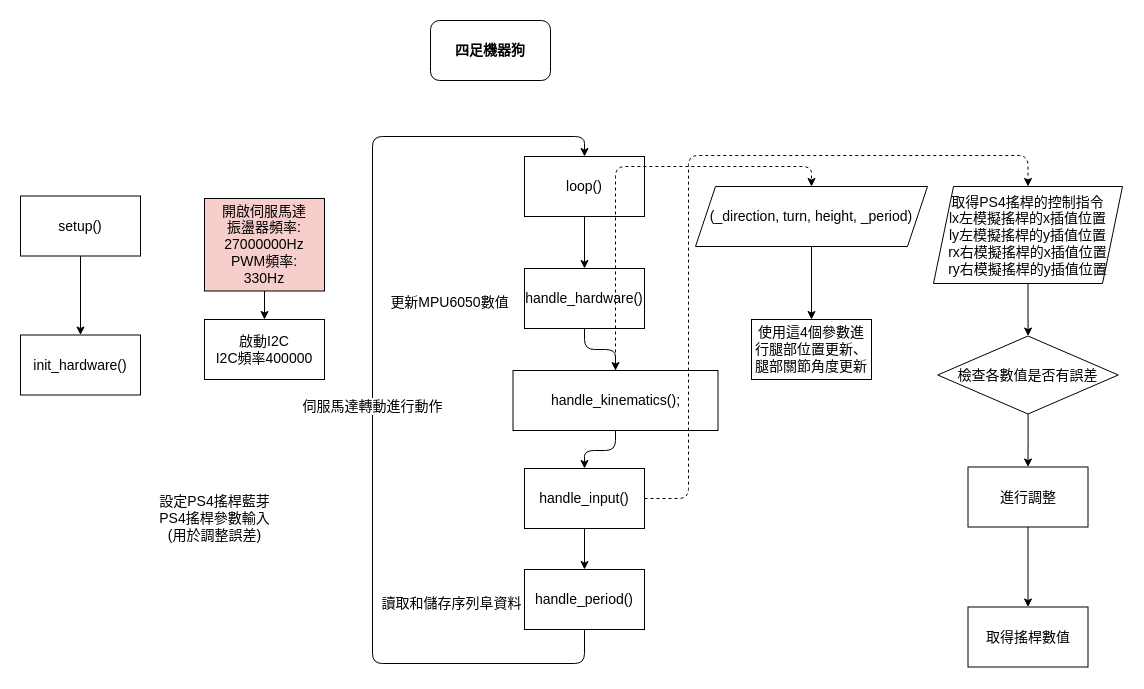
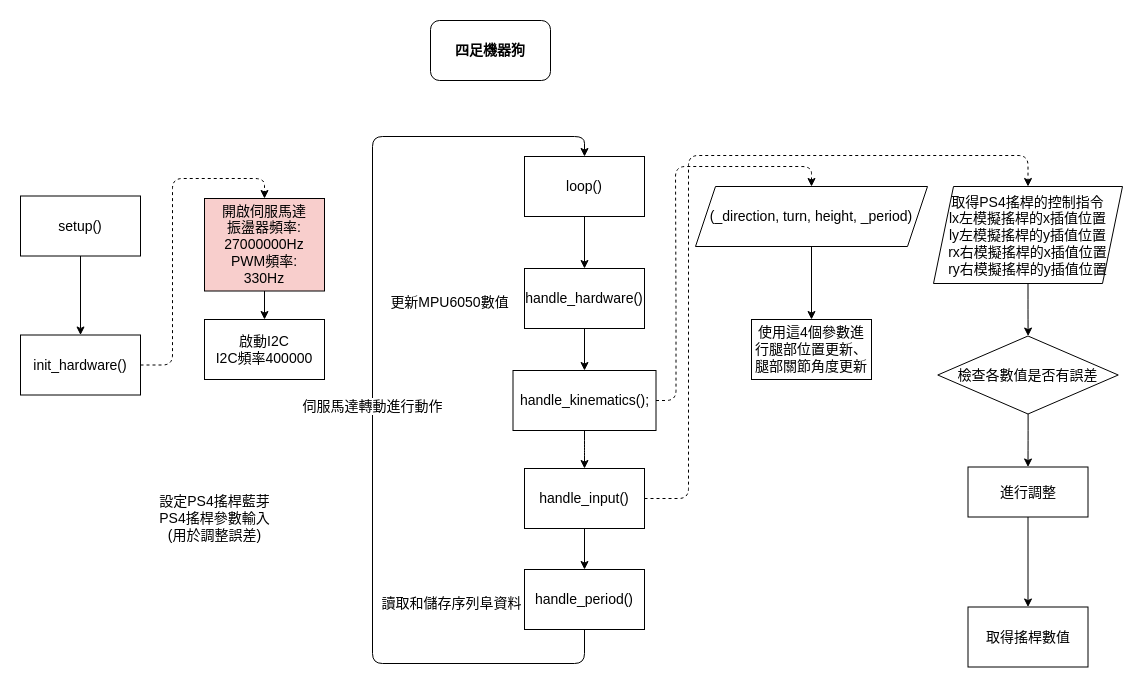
edge "init_hardware()" -> "開啟伺服馬達振盪器頻率: 27000000HzPWM頻率: 330Hz": added
node "handle_kinematics();": size 205x60 -> 143x60
node "進行調整": size 120x60 -> 120x50
